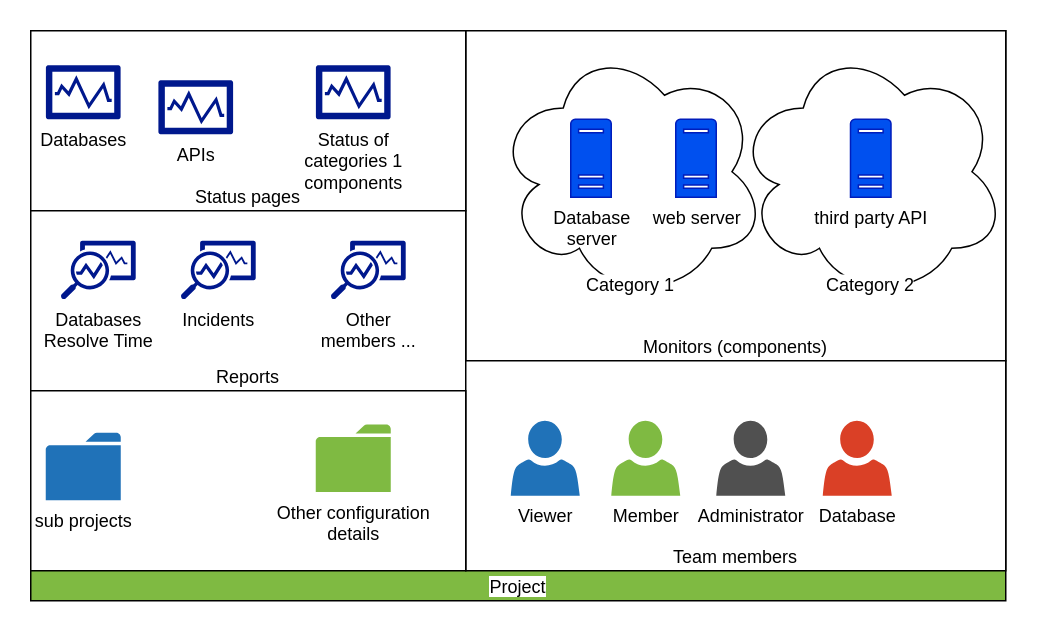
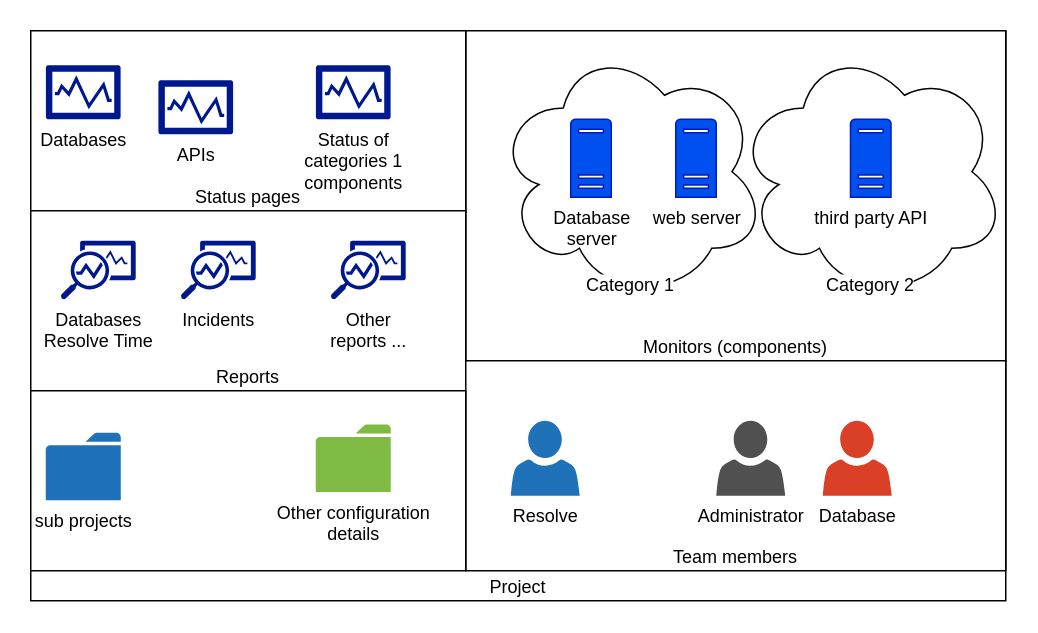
node "Other members ...": label "Other members ..." -> "Other reports ..."
node "Member": removed
node "Viewer": label "Viewer" -> "Resolve"
node "Project": fillcolor #7fba42 -> #ffffff
